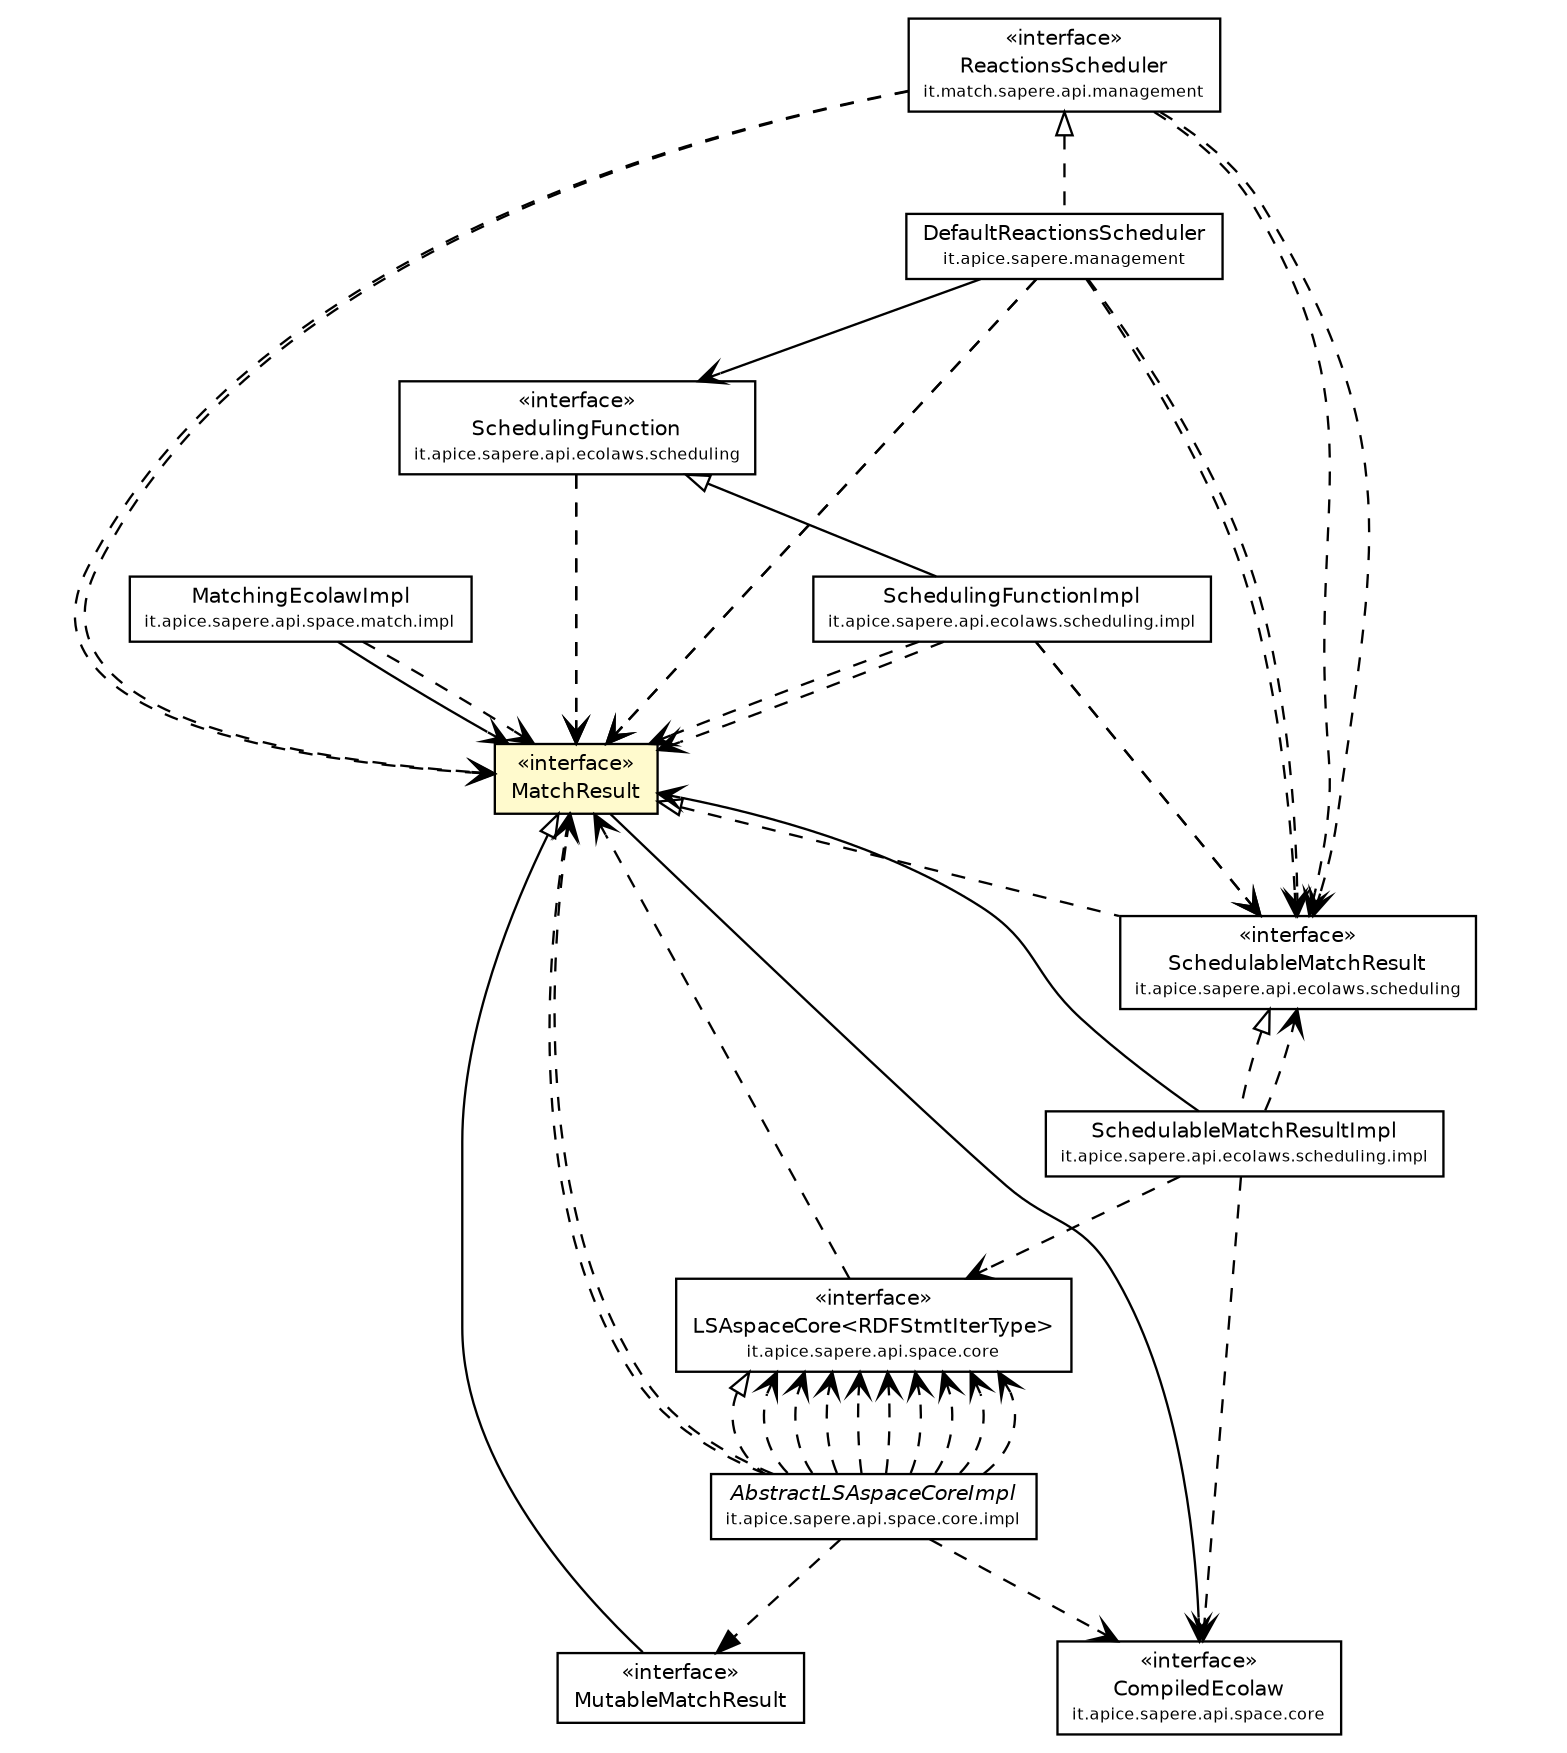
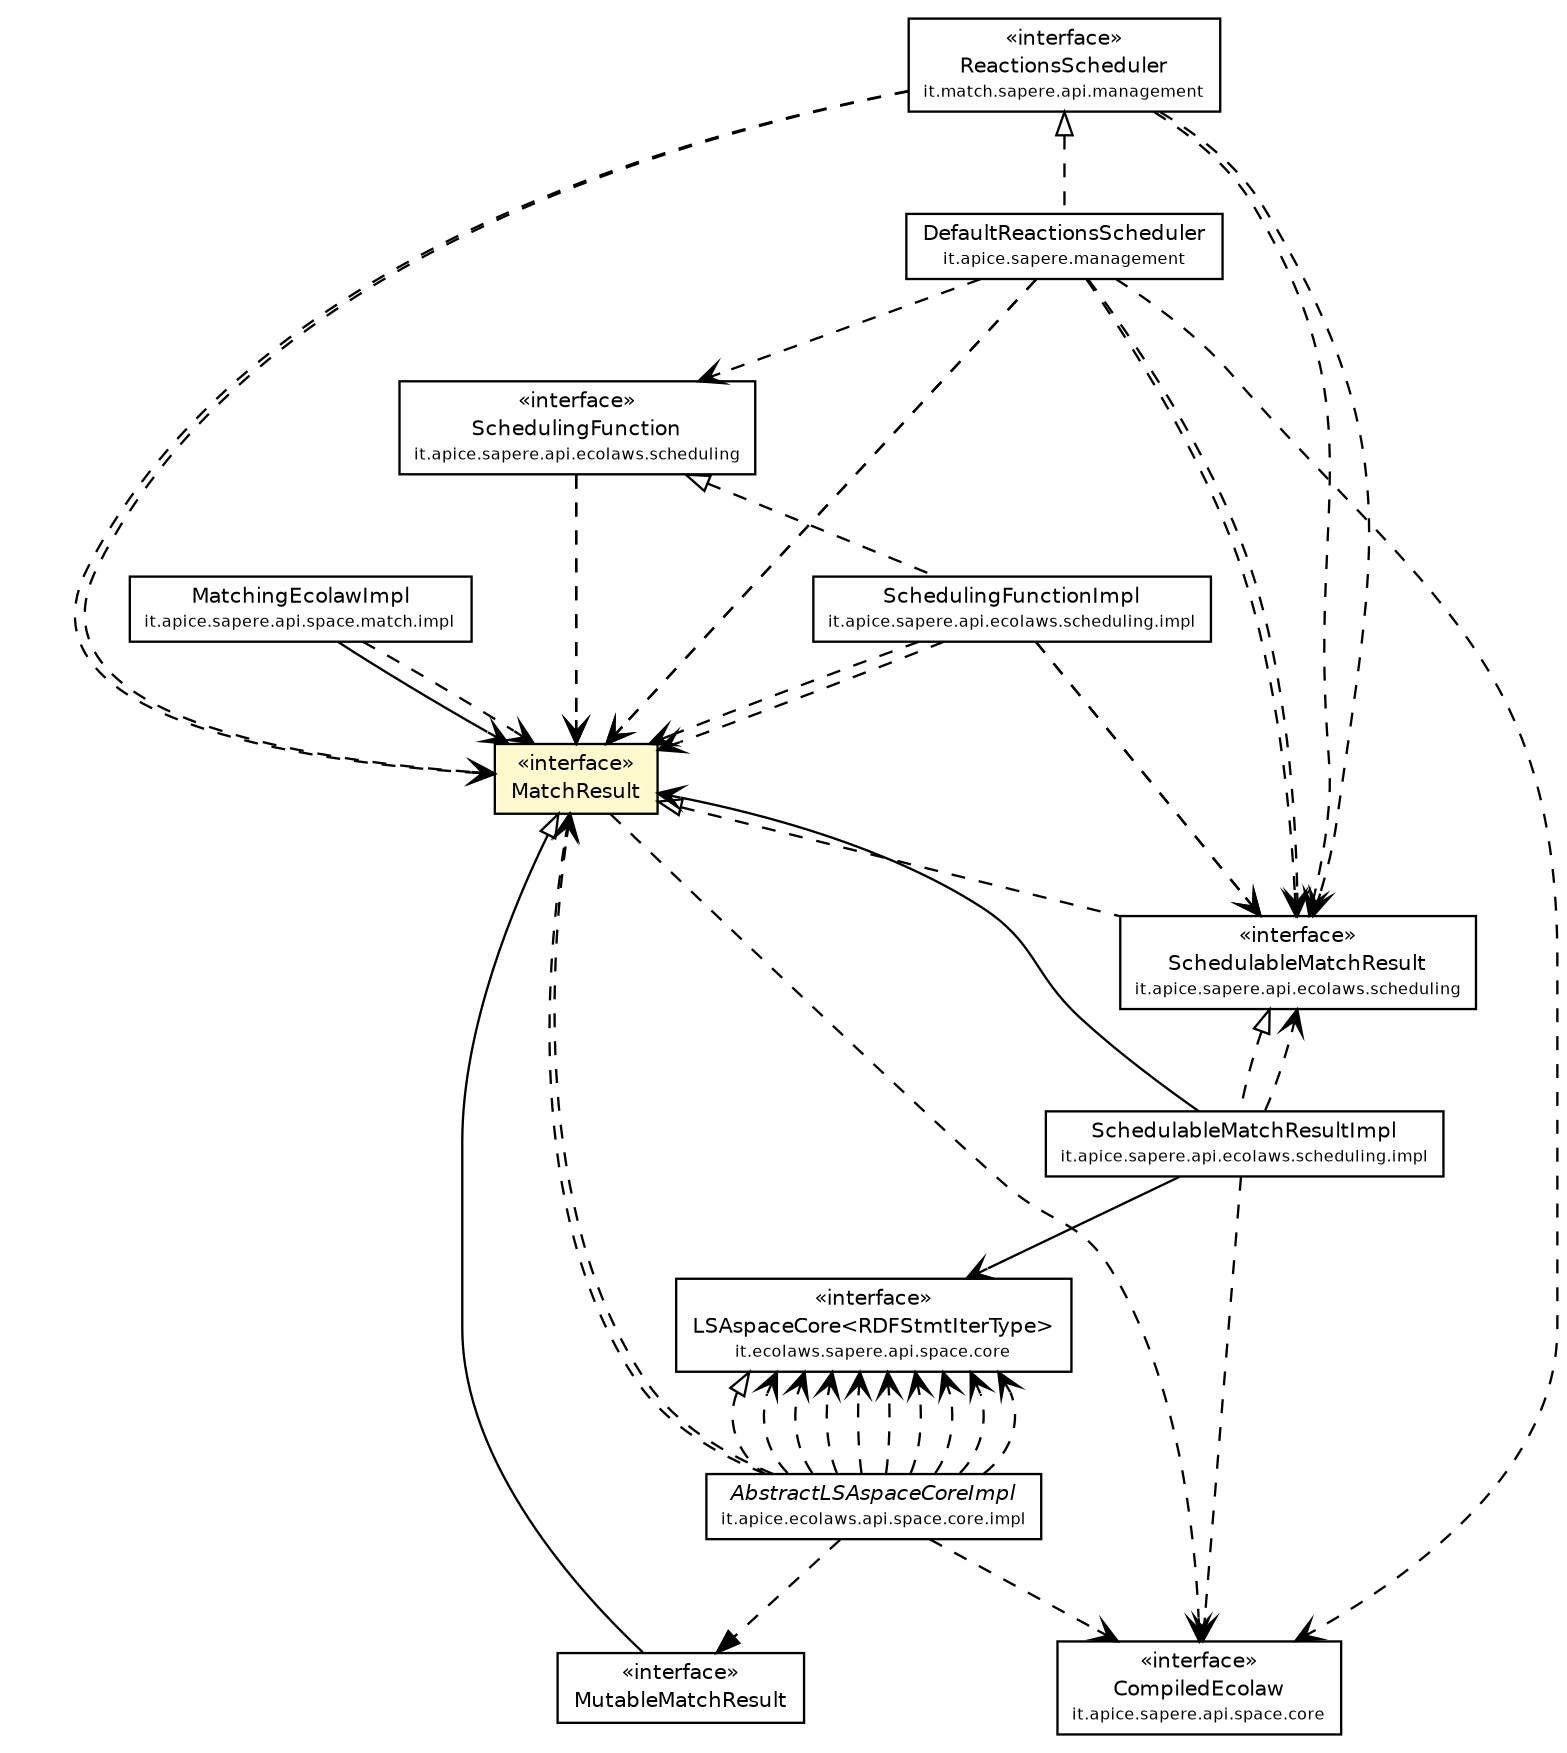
edge "DefaultReactionsScheduler" -> "SchedulingFunction": style solid -> dashed
edge "SchedulingFunctionImpl" -> "SchedulingFunction": style solid -> dashed
edge "DefaultReactionsScheduler" -> "CompiledEcolaw": added
edge "LSAspaceCore<RDFStmtIterType>" -> "MatchResult": removed
edge "MatchResult" -> "CompiledEcolaw": style solid -> dashed
edge "SchedulableMatchResultImpl" -> "LSAspaceCore<RDFStmtIterType>": style dashed -> solid
node "LSAspaceCore<RDFStmtIterType>": text "it.apice.sapere.api.space.core" -> "it.ecolaws.sapere.api.space.core"
node "AbstractLSAspaceCoreImpl": text "it.apice.sapere.api.space.core.impl" -> "it.apice.ecolaws.api.space.core.impl"
